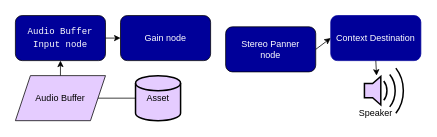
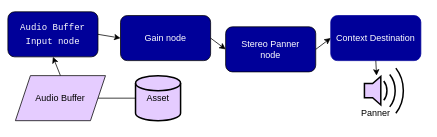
node "Audio Buffer Input node": moved (60, 38) -> (53, 34)
edge "Gain node" -> "Stereo Panner node": added
node "Speaker": label "Speaker" -> "Panner"
